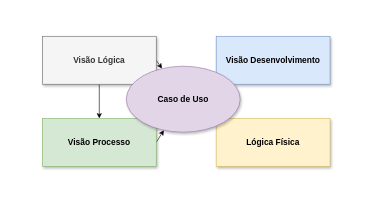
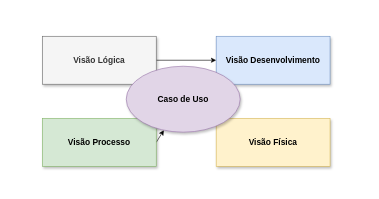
edge "Visão Lógica" -> "Caso de Uso": now "Visão Lógica" -> "Visão Desenvolvimento"
edge "Visão Lógica" -> "Visão Processo": removed
node "Lógica Física": label "Lógica Física" -> "Visão Física"
